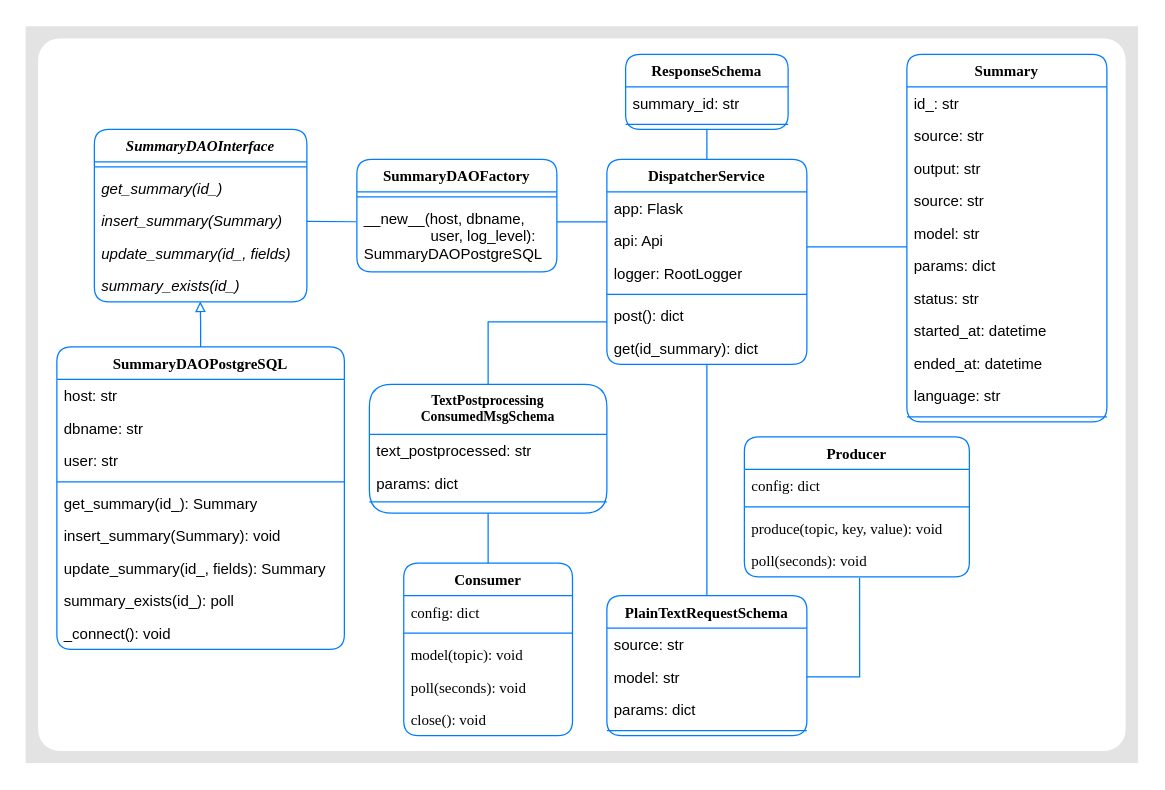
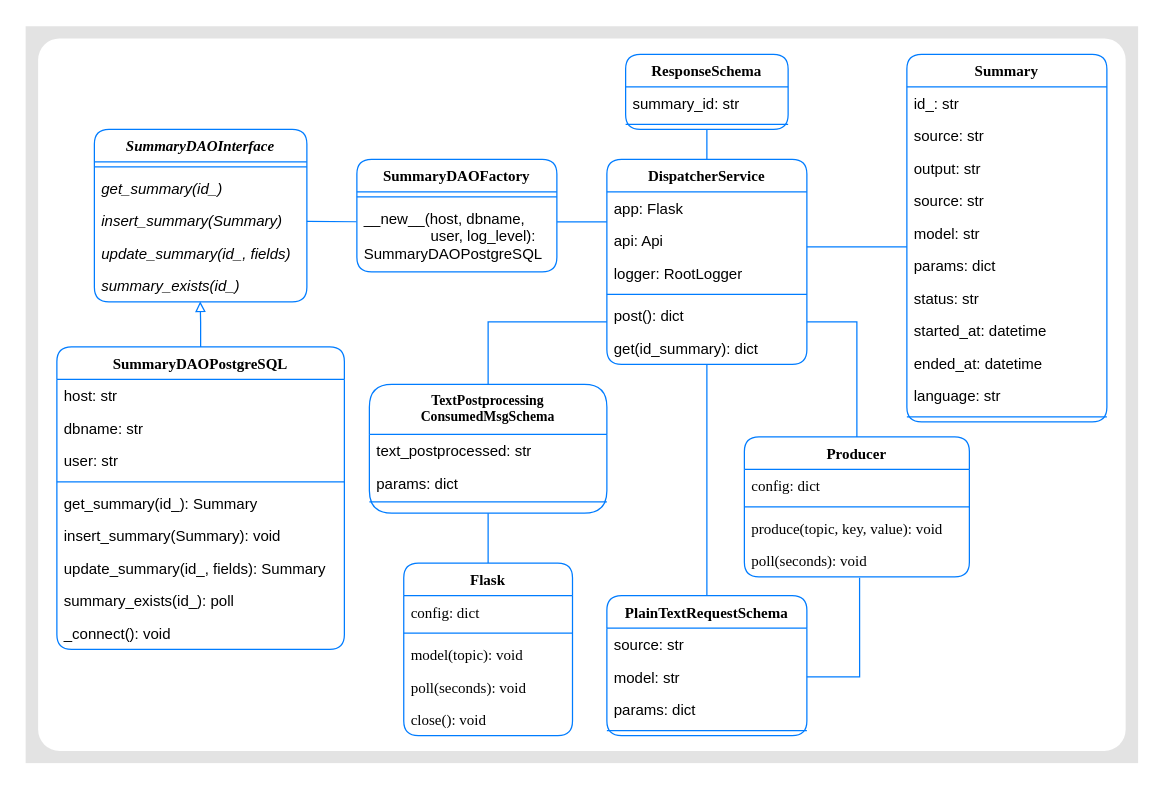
edge "DispatcherService" -- "Producer": added
node "Consumer": label "Consumer" -> "Flask"
